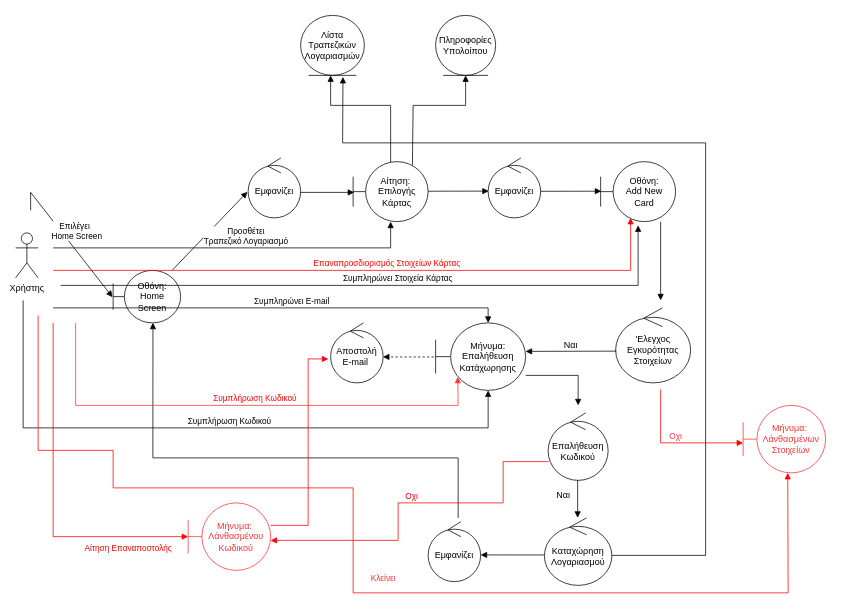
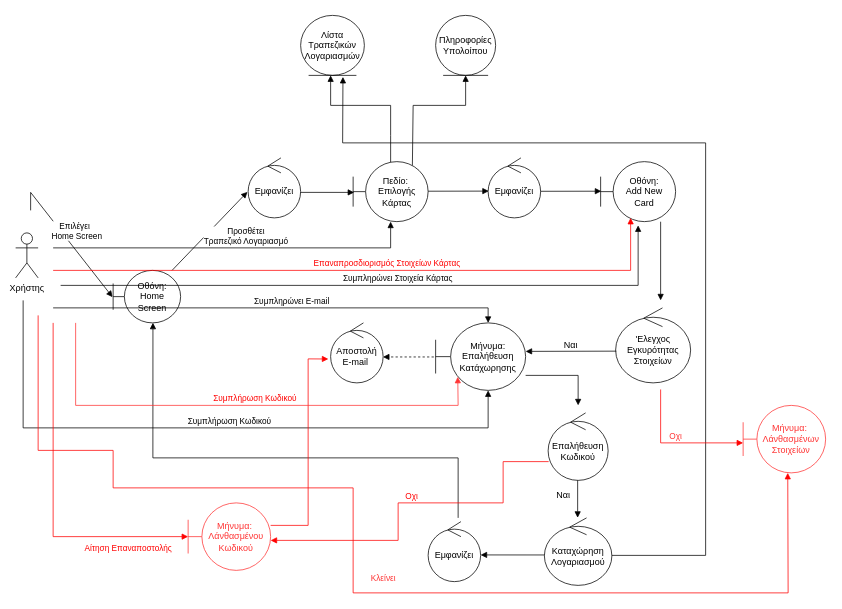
node "Αίτηση: Επιλογής Κάρτας": label "Αίτηση: Επιλογής Κάρτας" -> "Πεδίο: Επιλογής Κάρτας"
